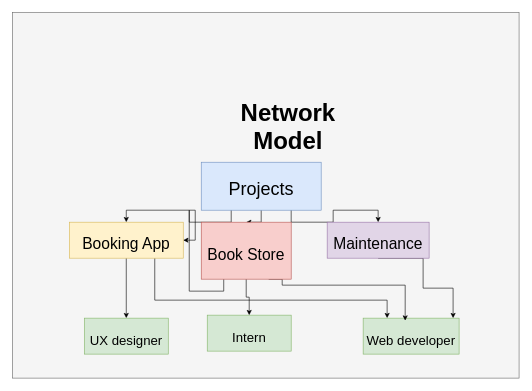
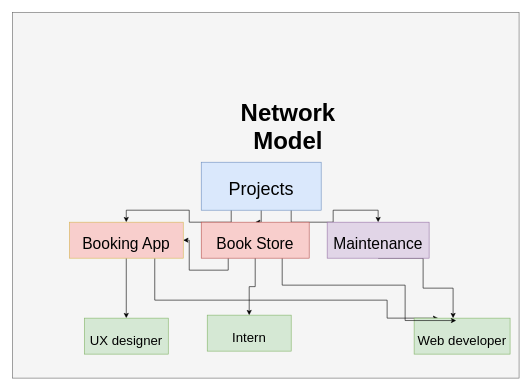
node "Booking App": fillcolor #fff2cc -> #f8cecc
node "Book Store": size 90x57 -> 108x36
node "Web developer": moved (411, 336) -> (462, 336)
